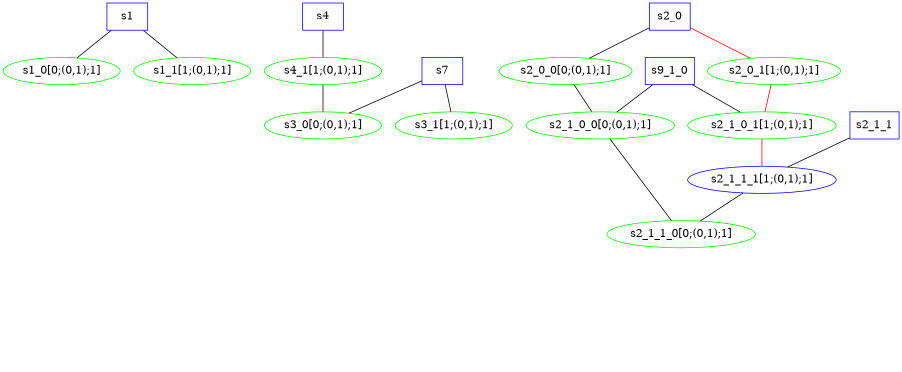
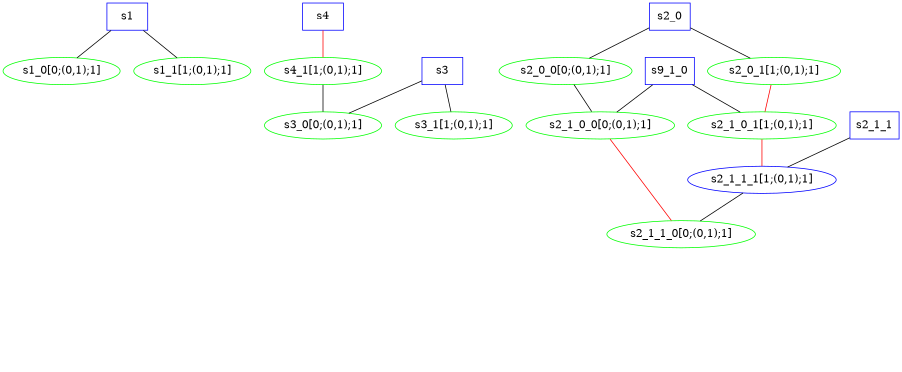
edge "s2_0" -- "s2_0_1[1;(0,1);1]": color red -> black
edge "s4" -- "s4_1[1;(0,1);1]": color black -> red
node "s7": label "s7" -> "s3"
edge "s2_1_0_0[0;(0,1);1]" -- "s2_1_1_0[0;(0,1);1]": color black -> red
